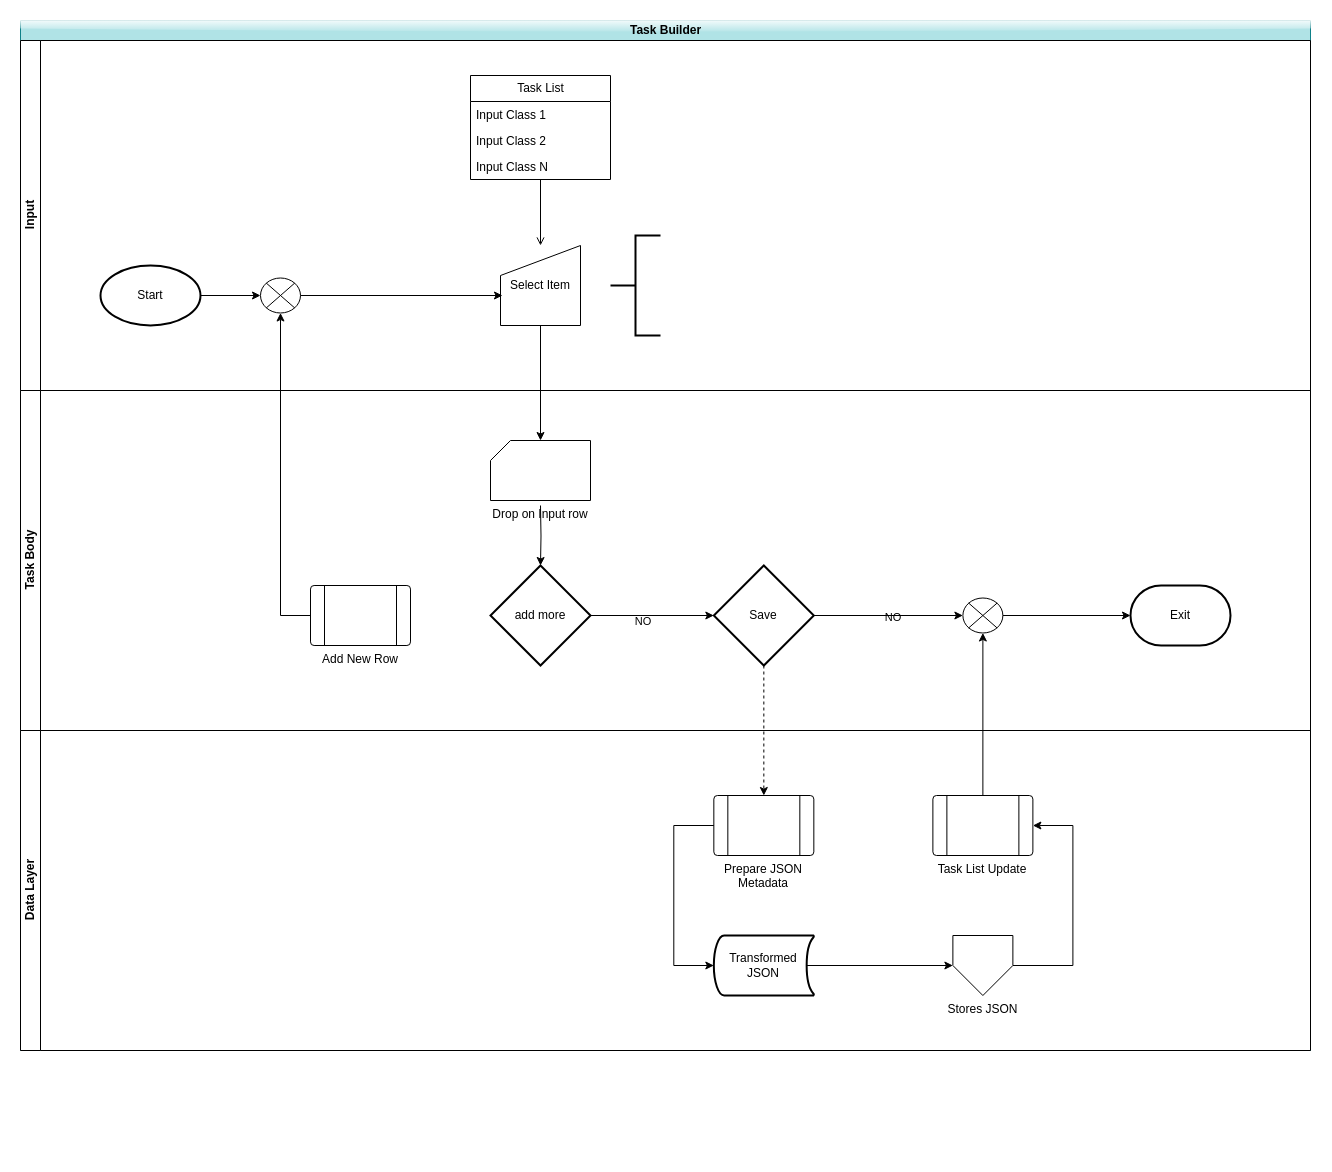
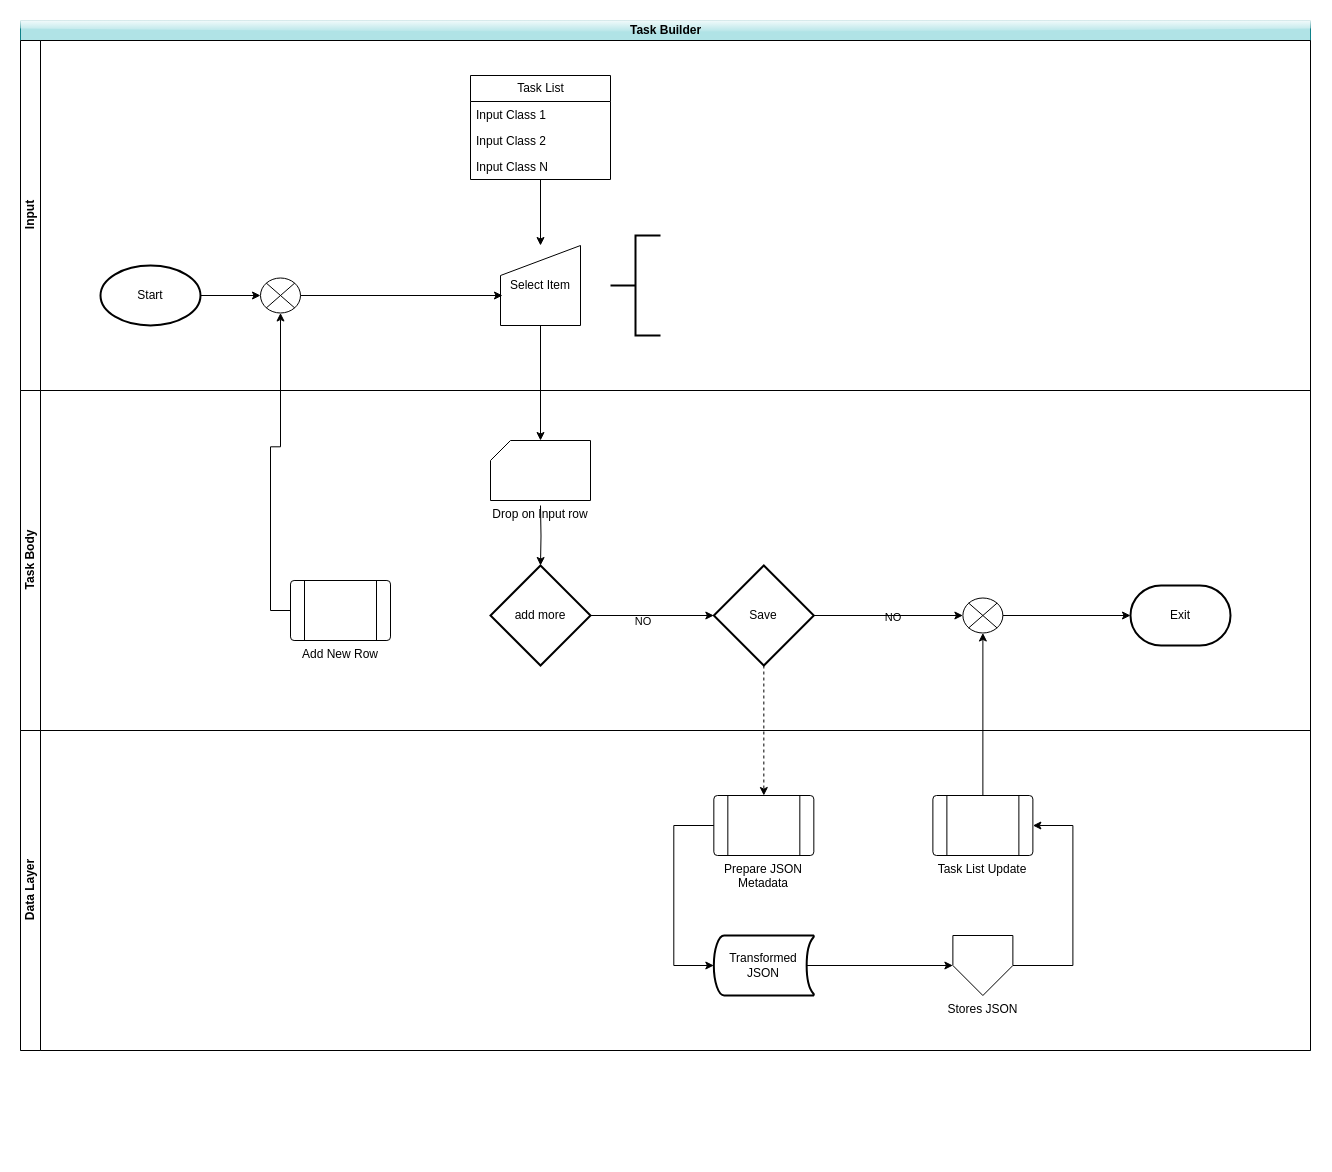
edge "Task List" -> "Select Item": arrowhead open -> classic
node "Add New Row": moved (361, 616) -> (341, 611)
